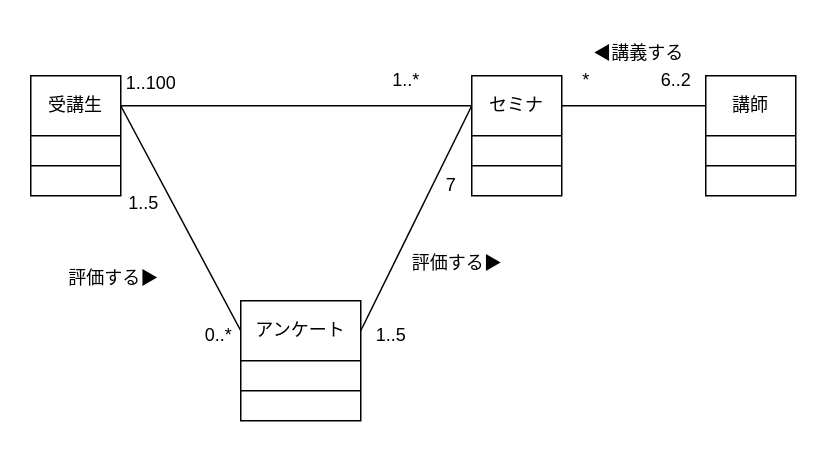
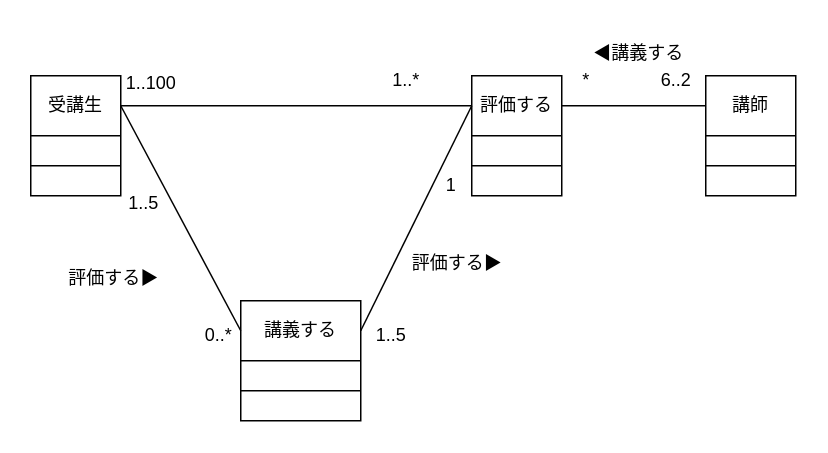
node "セミナ": label "セミナ" -> "評価する"
node "7": label "7" -> "1"
node "アンケート": label "アンケート" -> "講義する"
